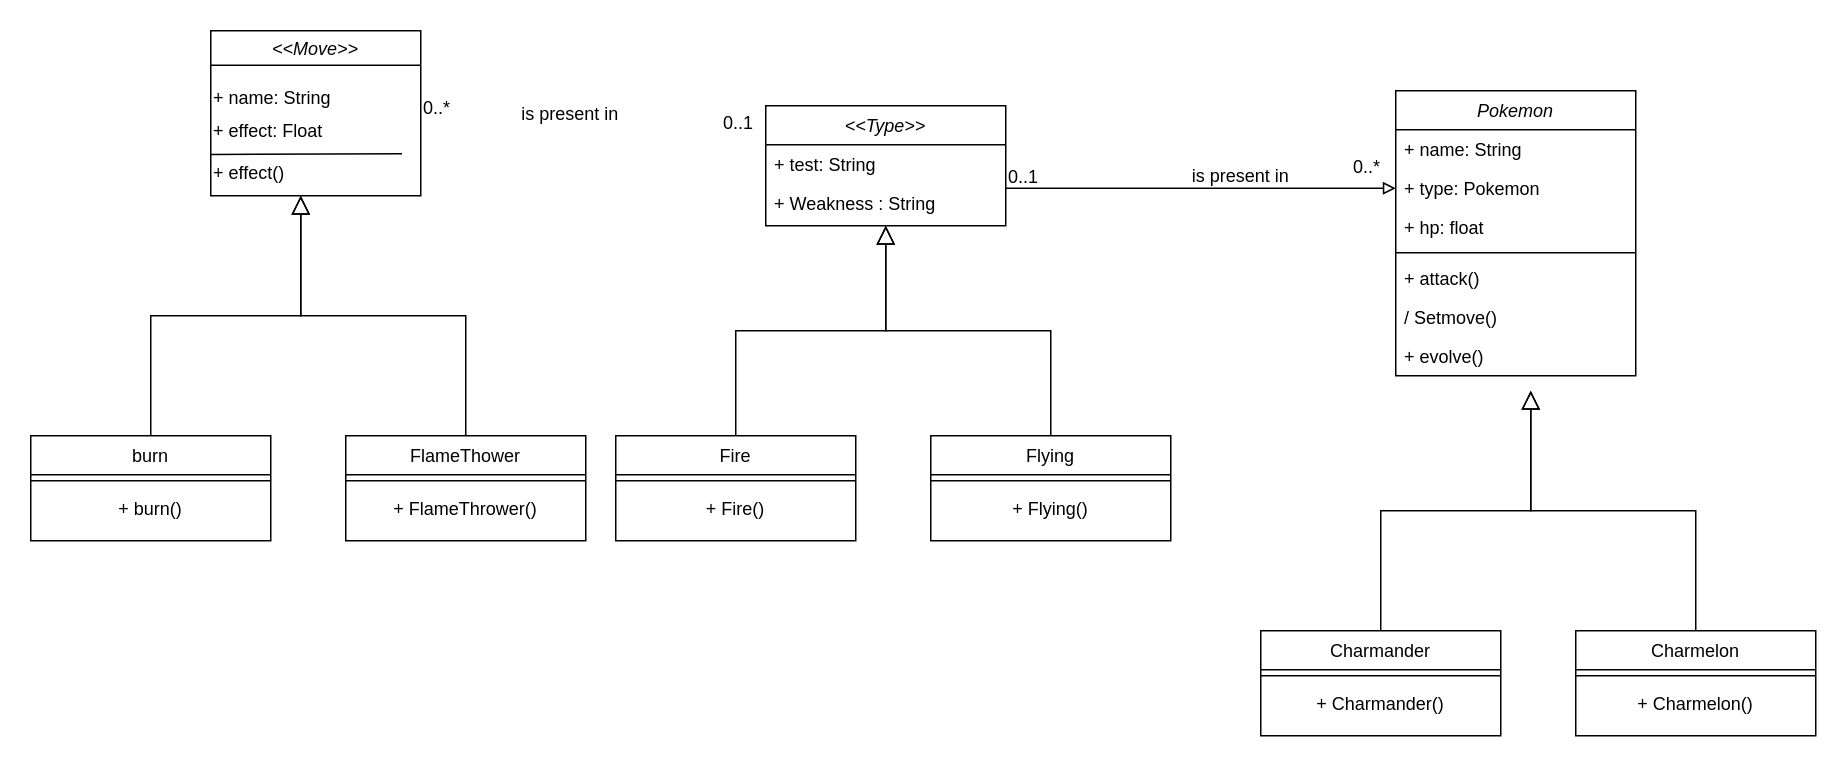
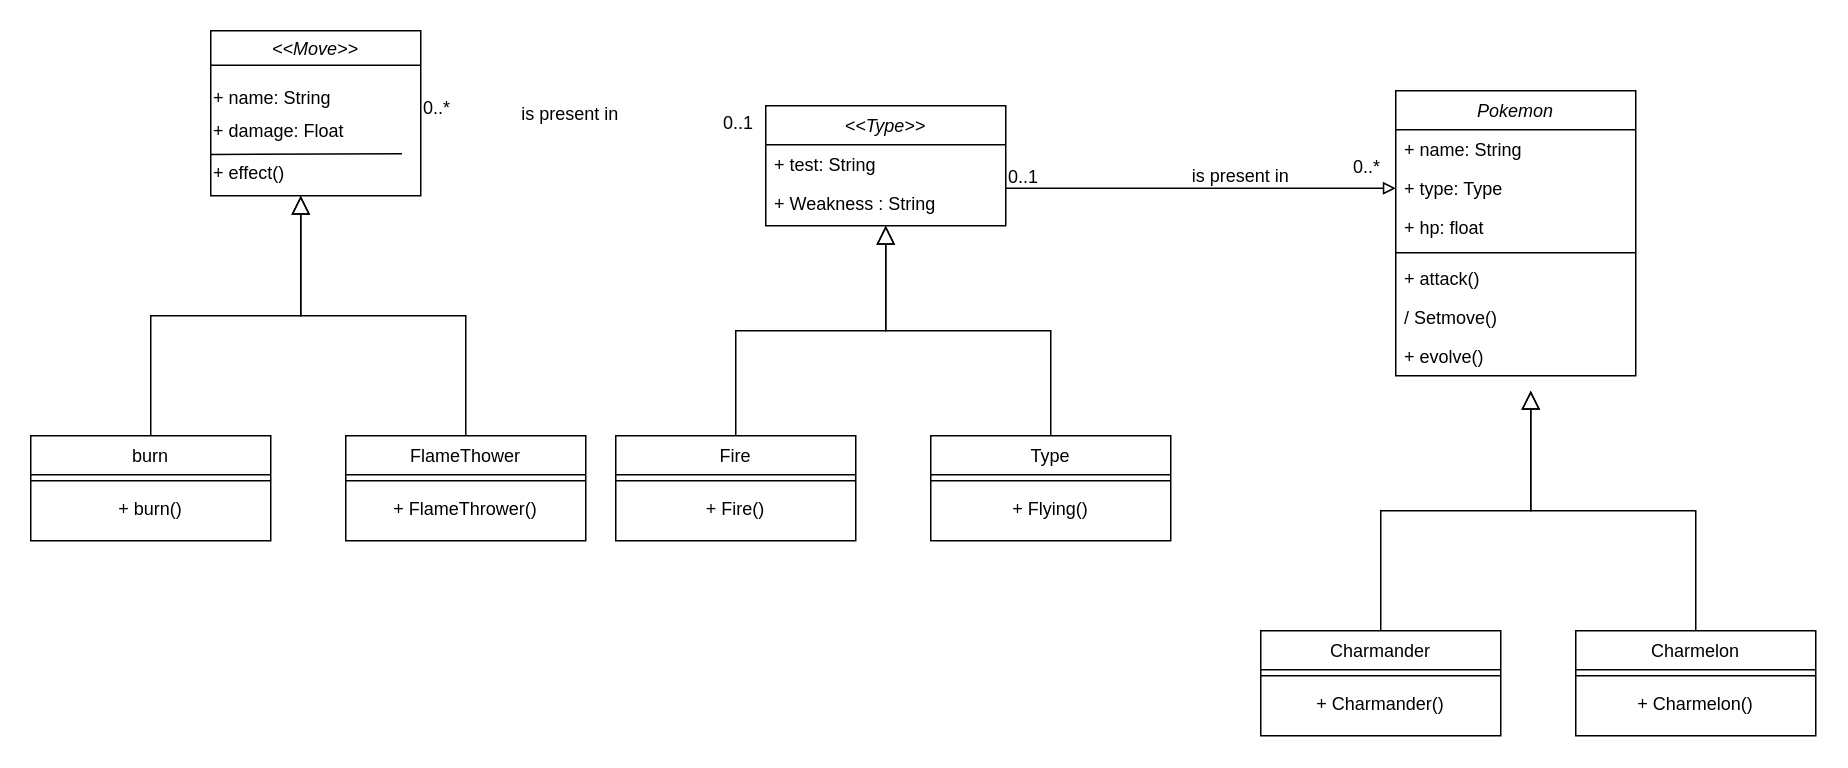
node "+ effect: Float": label "+ effect: Float" -> "+ damage: Float"
node "+ type: Pokemon": label "+ type: Pokemon" -> "+ type: Type"
node "Flying": label "Flying" -> "Type"
